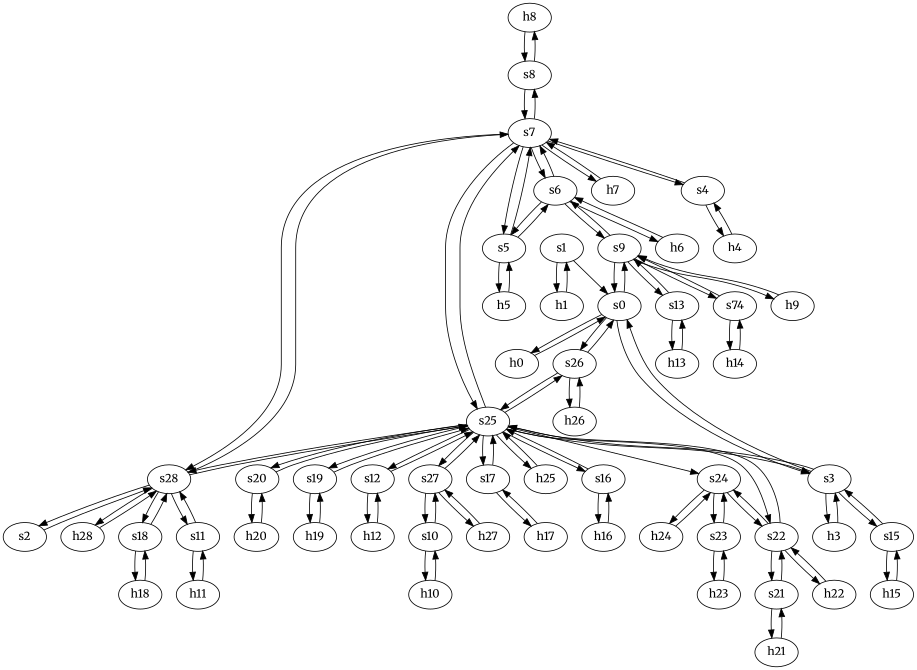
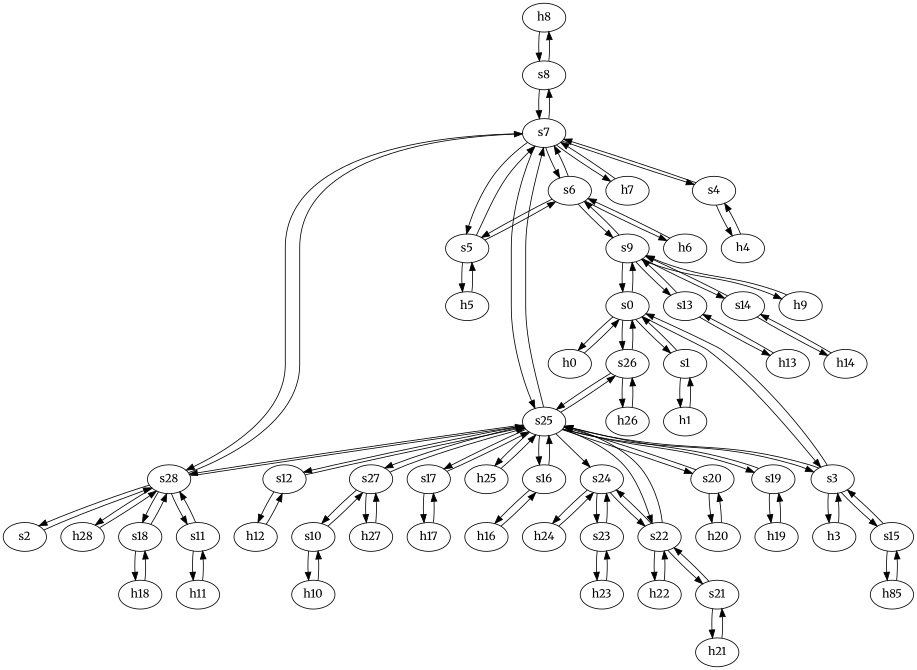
node "s74": label "s74" -> "s14"
edge "s0" -> "s1": added
node "h15": label "h15" -> "h85"
